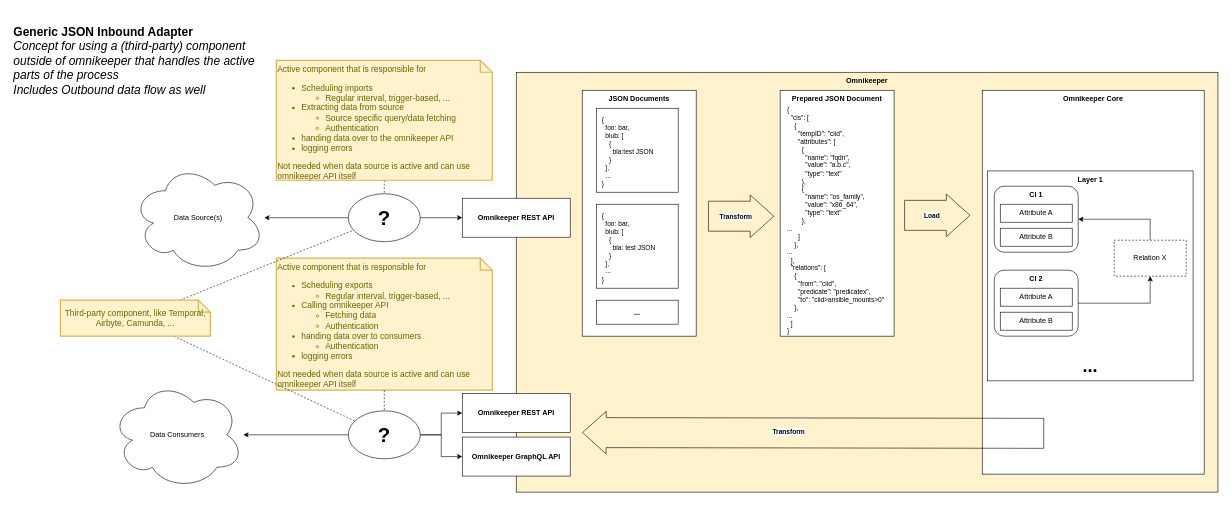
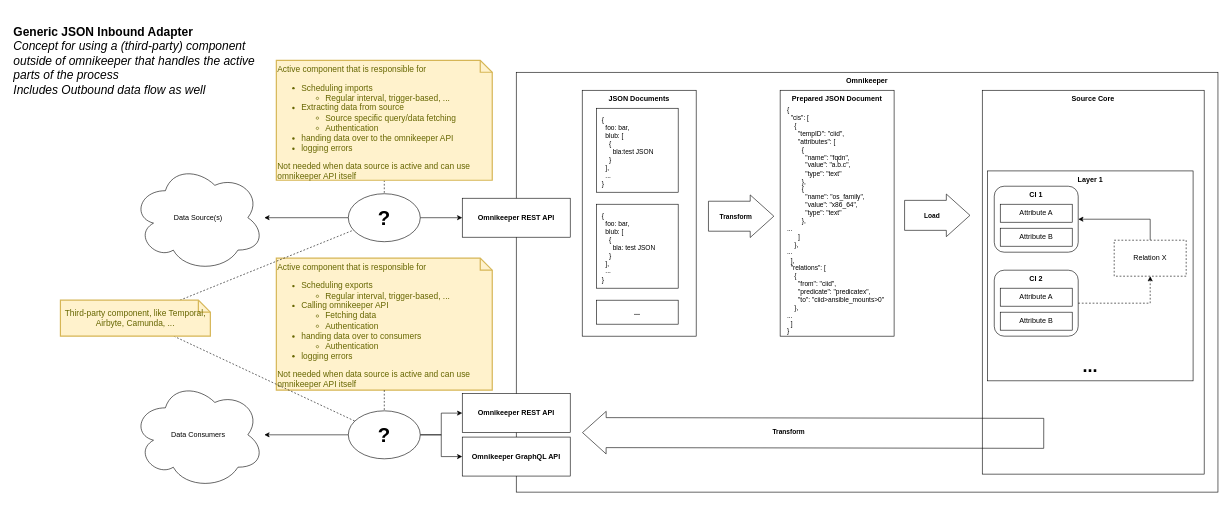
node "Omnikeeper": fillcolor #fff2cc -> #ffffff
node "Omnikeeper Core": label "Omnikeeper Core" -> "Source Core"
edge "CI 2" -> "Relation X": style solid -> dashed
node "Data Consumers": moved (177, 435) -> (198, 435)
